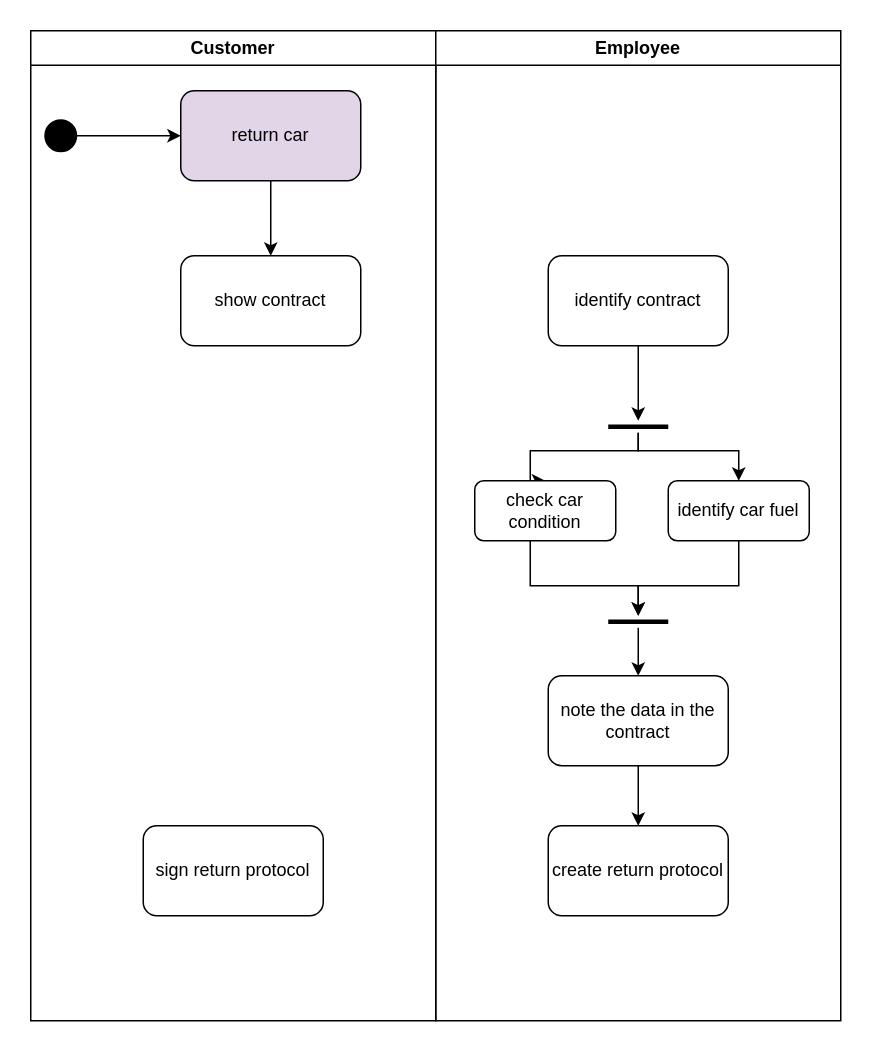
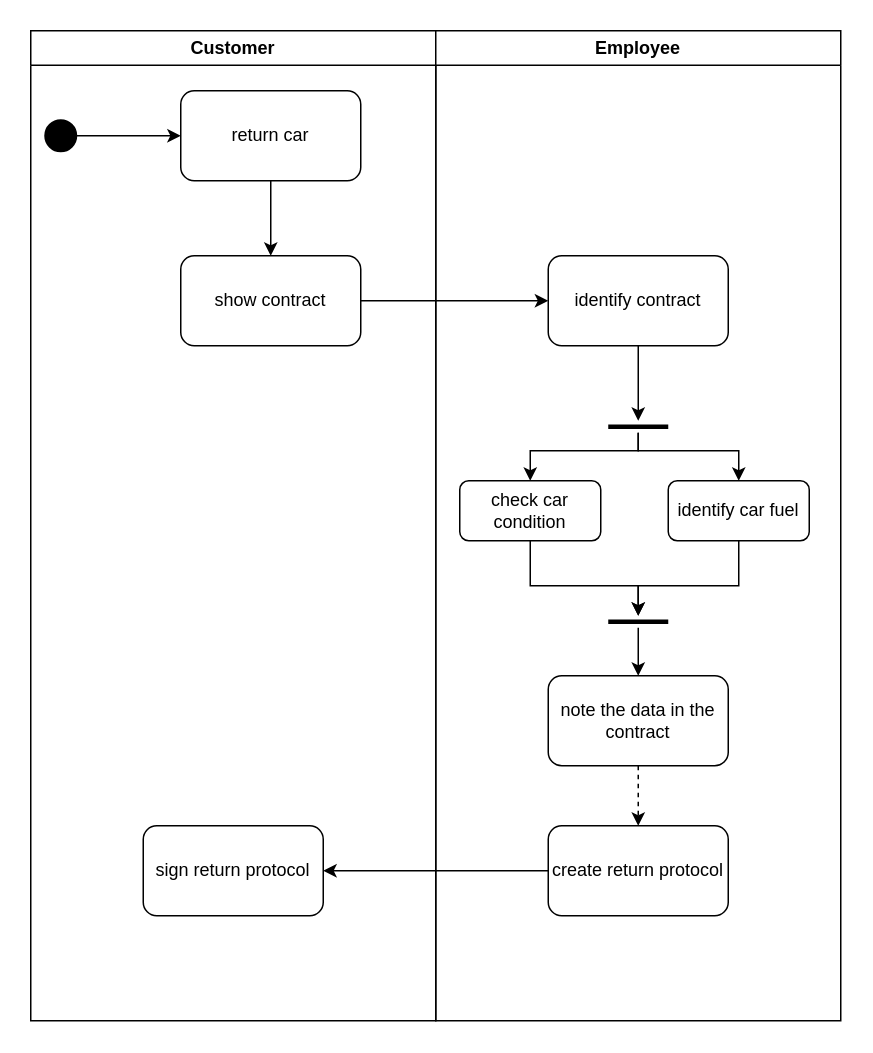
node "return car": fillcolor #e1d5e7 -> #ffffff
edge "show contract" -> "identify contract": added
node "check car condition": moved (545, 511) -> (530, 511)
edge "note the data in the contract" -> "create return protocol": style solid -> dashed
edge "create return protocol" -> "sign return protocol": added
